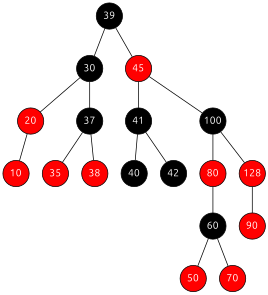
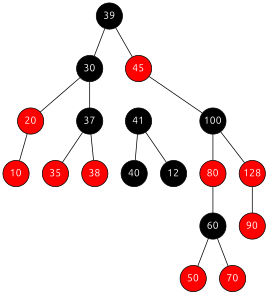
edge "45" -- "41": removed
node "42": label "42" -> "12"
